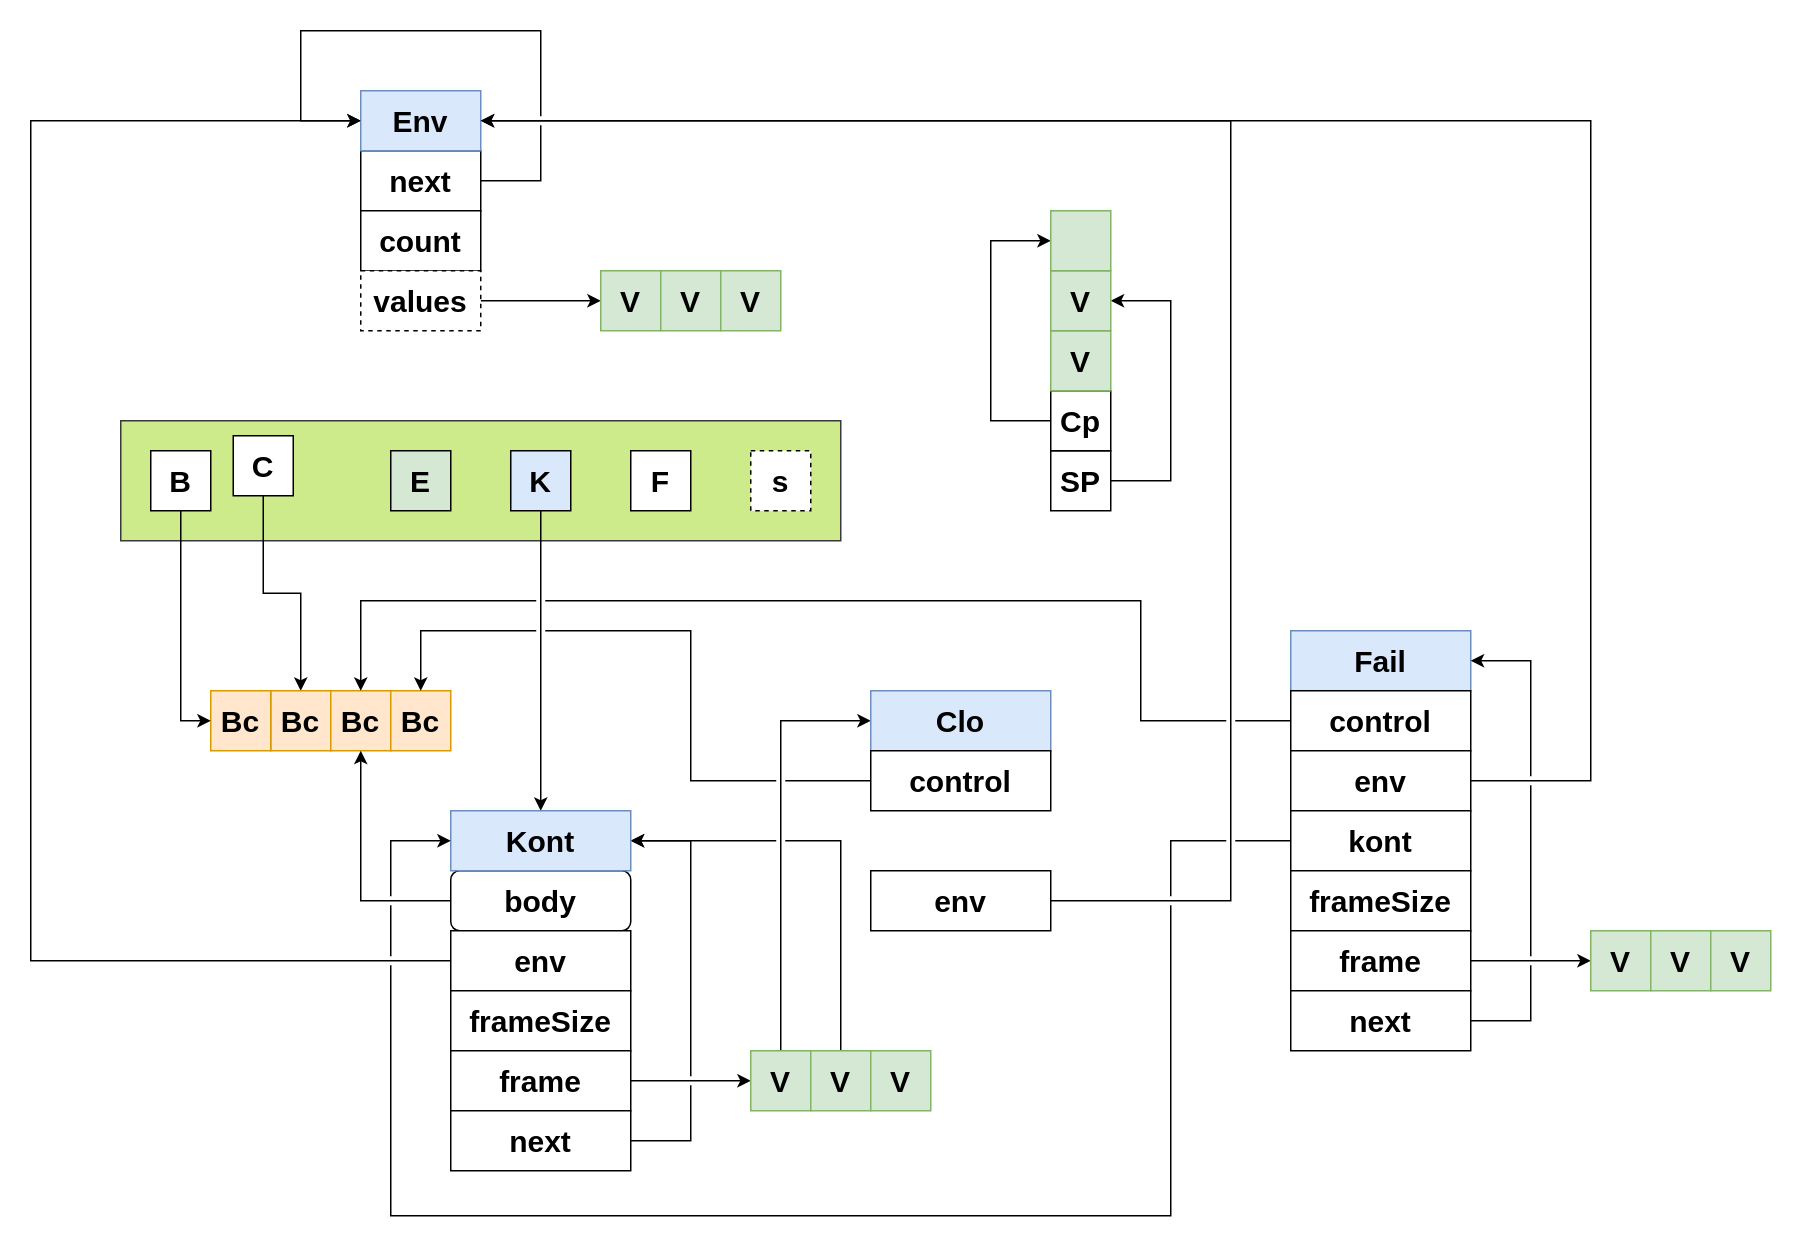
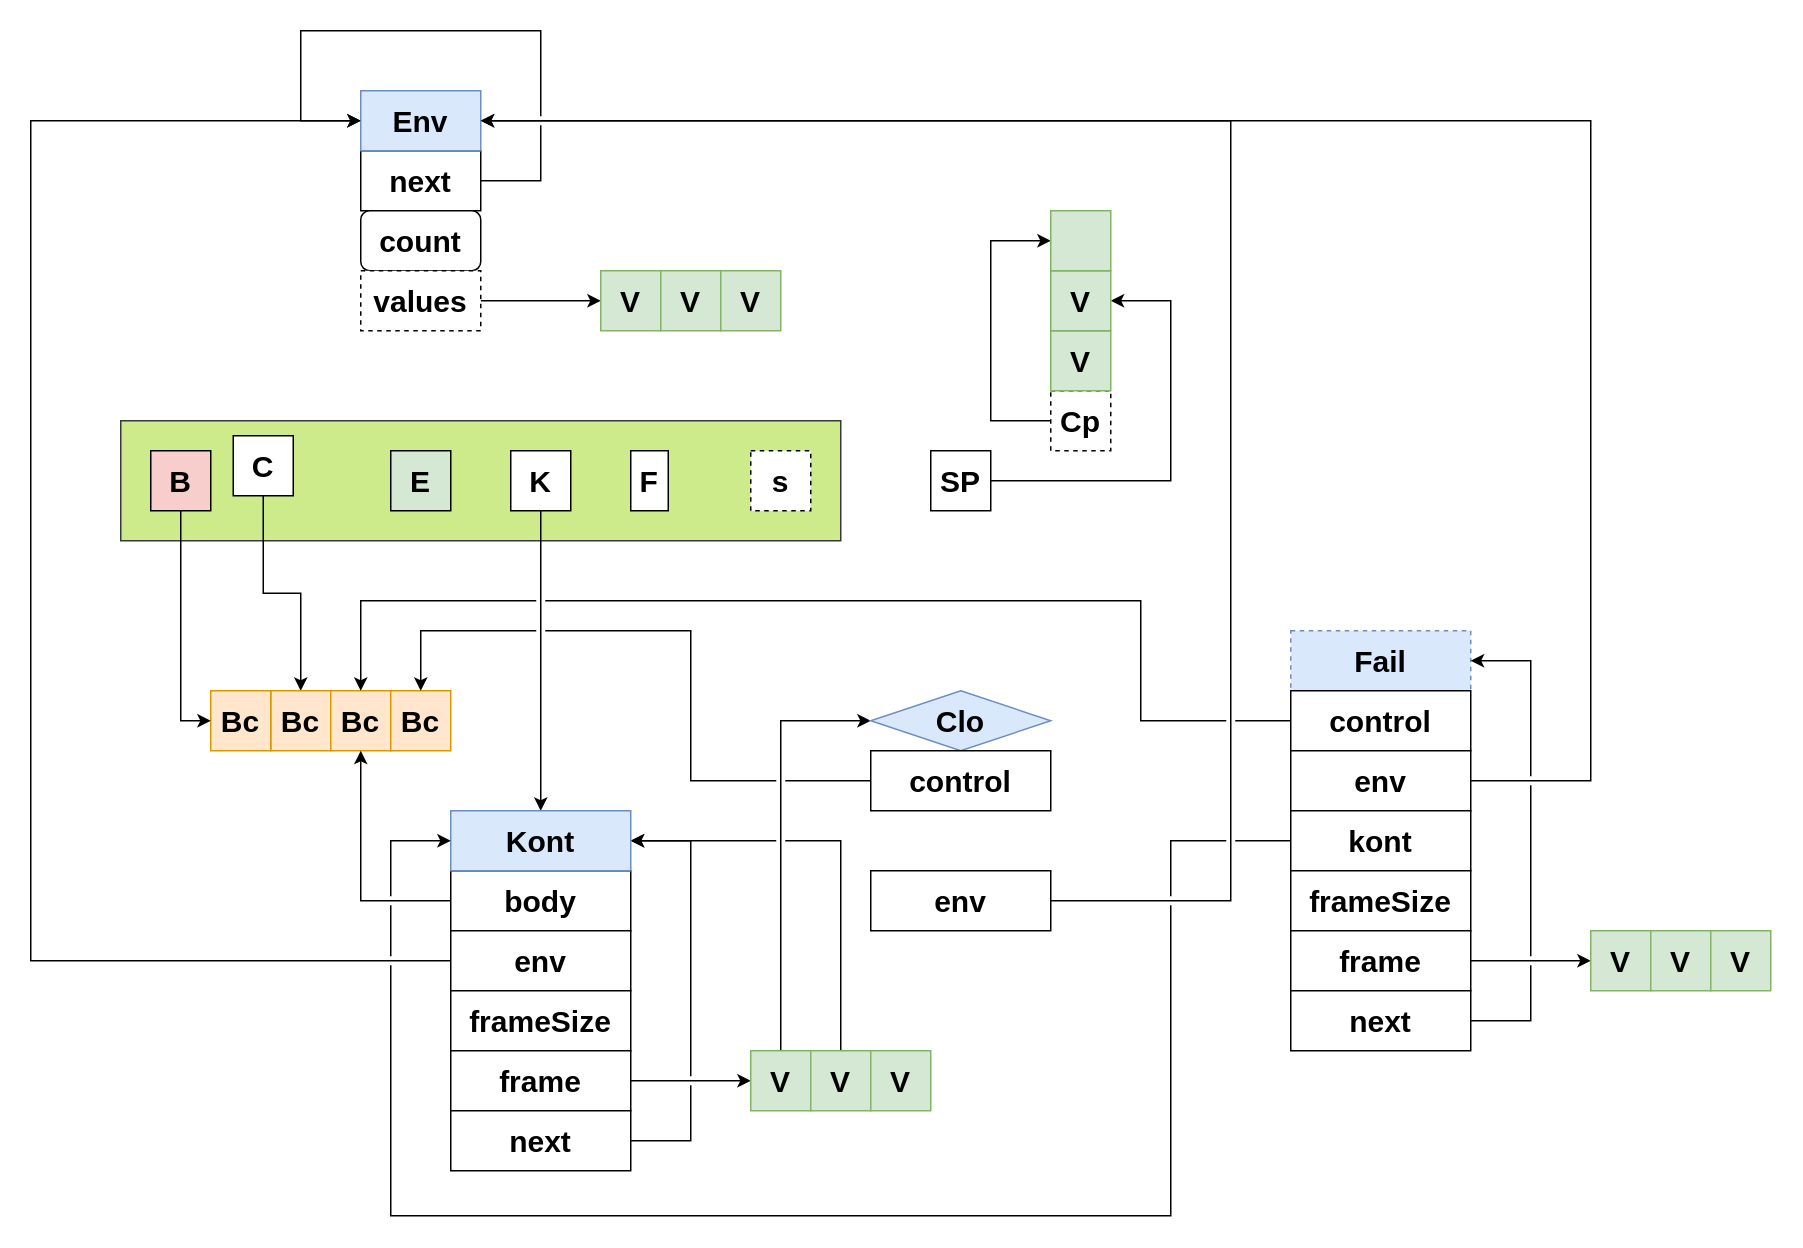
node "count": shape rectangle -> rounded rectangle
node "Cp": style solid -> dashed
node "B": fillcolor #ffffff -> #f8cecc
node "K": fillcolor #dae8fc -> #ffffff
node "F": size 60x60 -> 38x60
node "SP": moved (1081, 481) -> (961, 481)
node "Fail": style solid -> dashed
node "Clo": shape rectangle -> diamond
node "body": shape rounded rectangle -> rectangle
